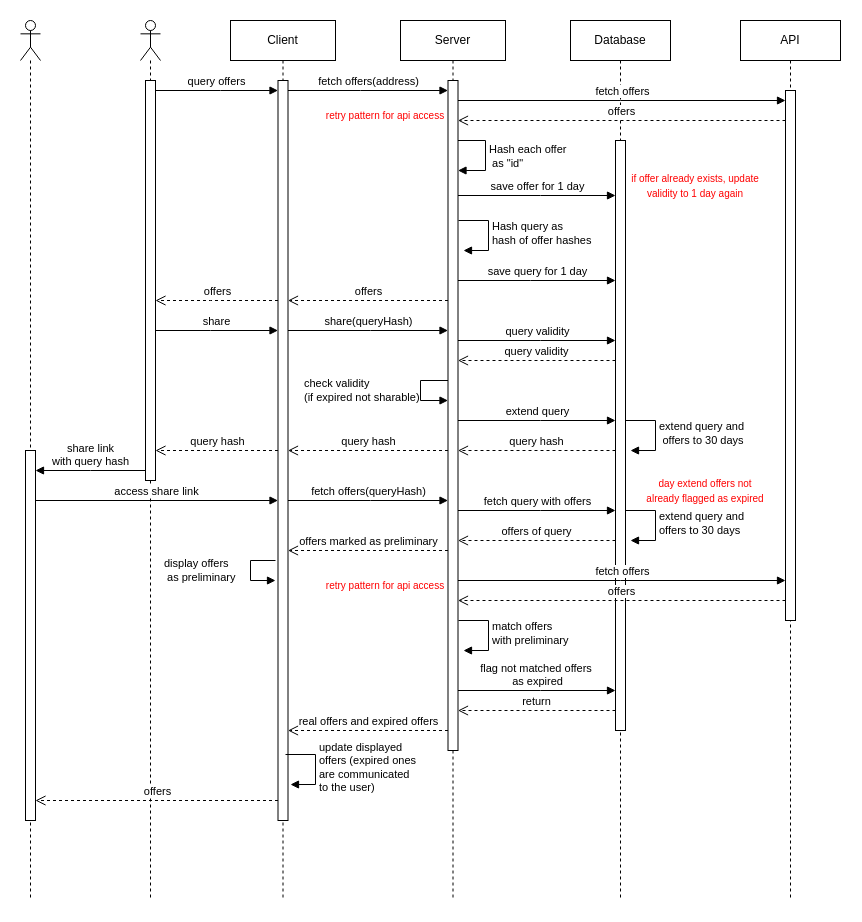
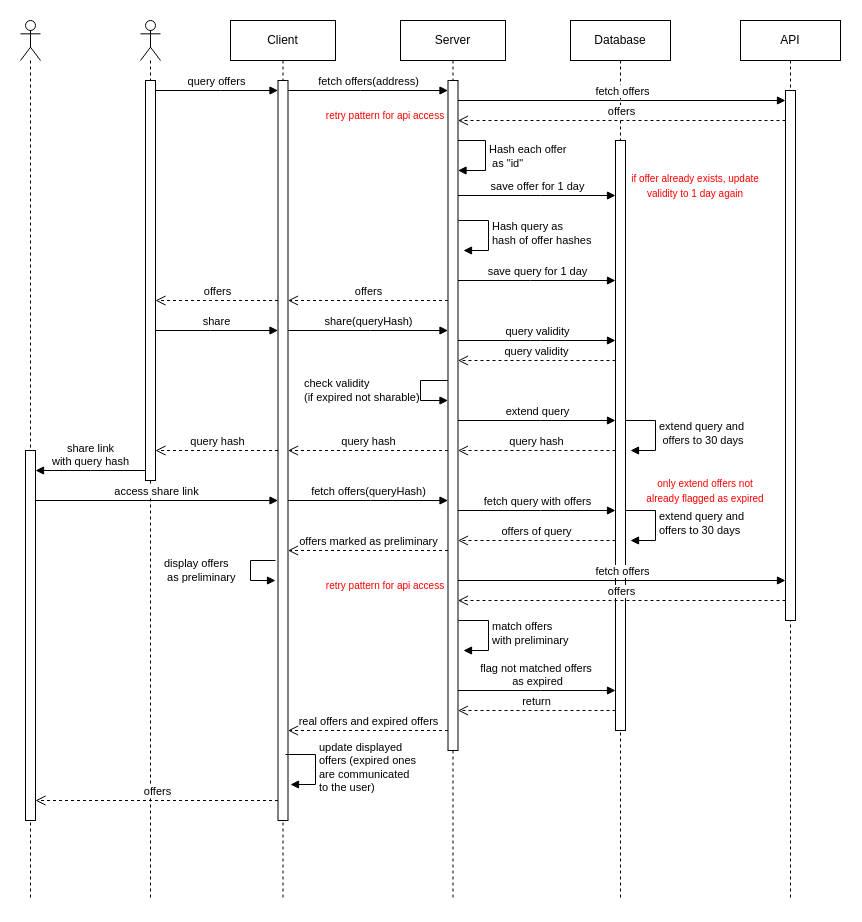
node "day extend offers not already flagged as expired": label "day extend offers not already flagged as expired" -> "only extend offers not already flagged as expired"
